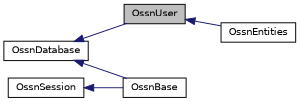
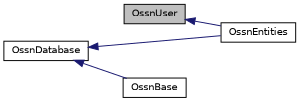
edge "OssnUser" -> "OssnDatabase": now "OssnEntities" -> "OssnDatabase"
node "OssnSession": removed
